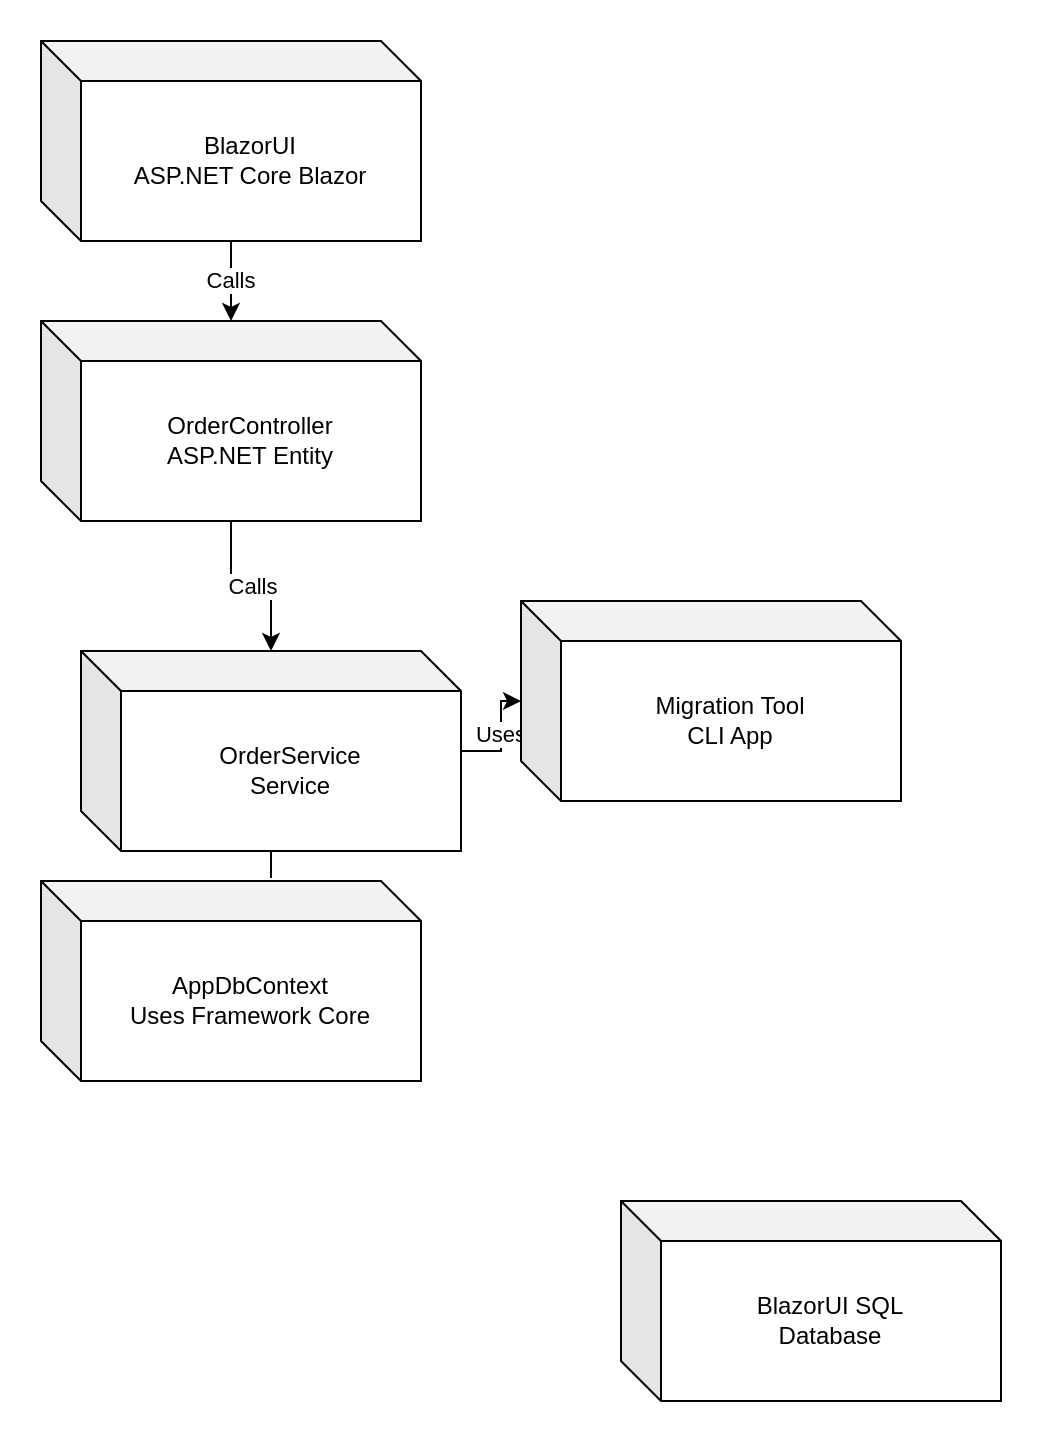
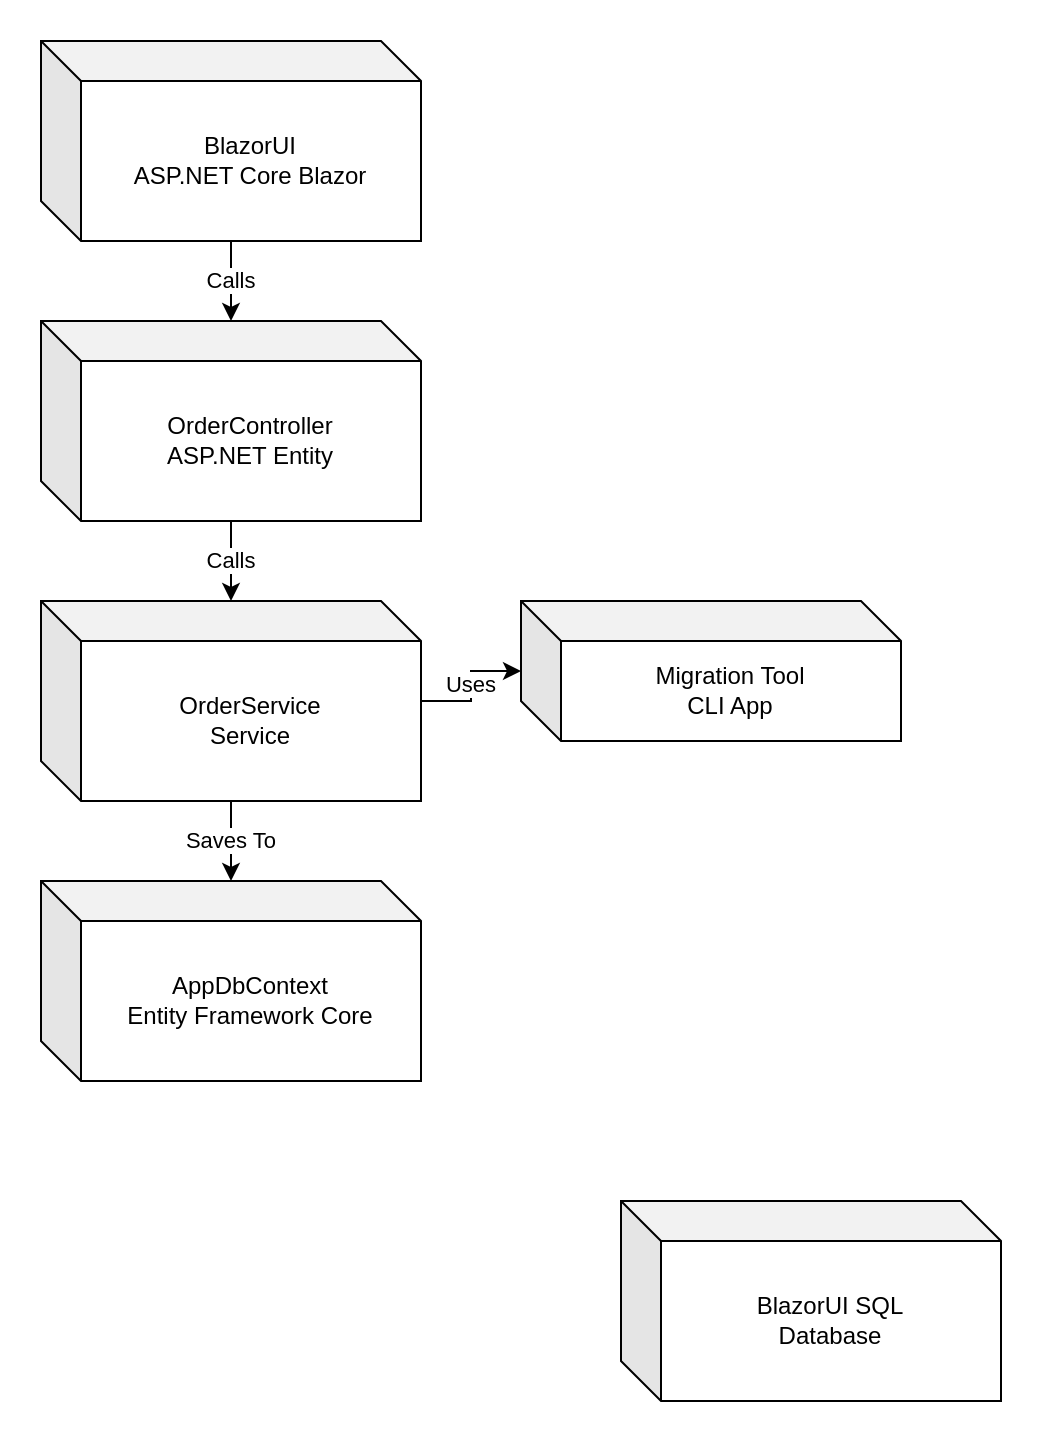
node "Migration Tool CLI App": size 380x200 -> 380x140
node "OrderService Service": moved (271, 751) -> (231, 701)
node "AppDbContext Uses Framework Core": label "AppDbContext Uses Framework Core" -> "AppDbContext Entity Framework Core"
